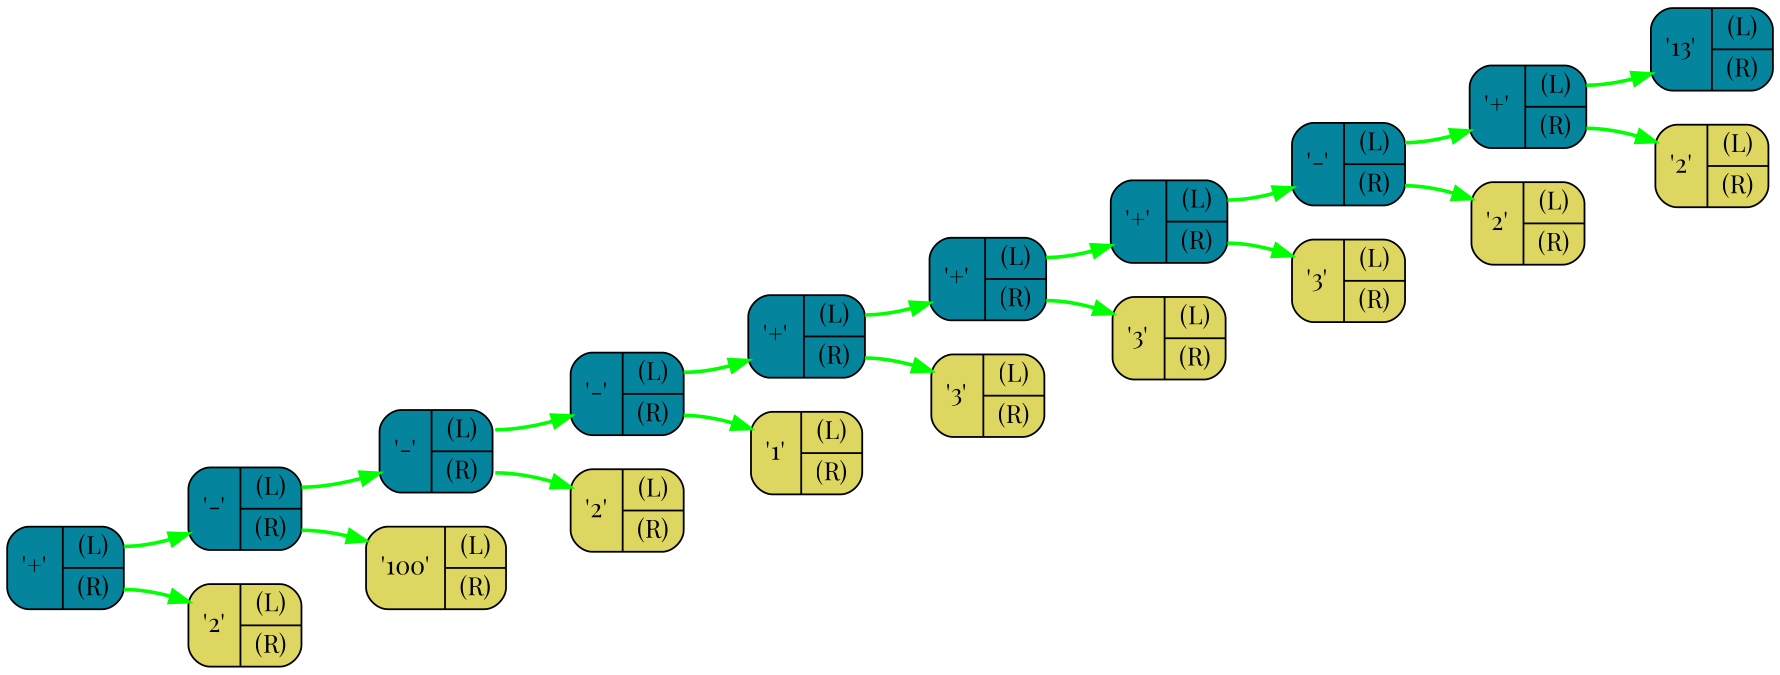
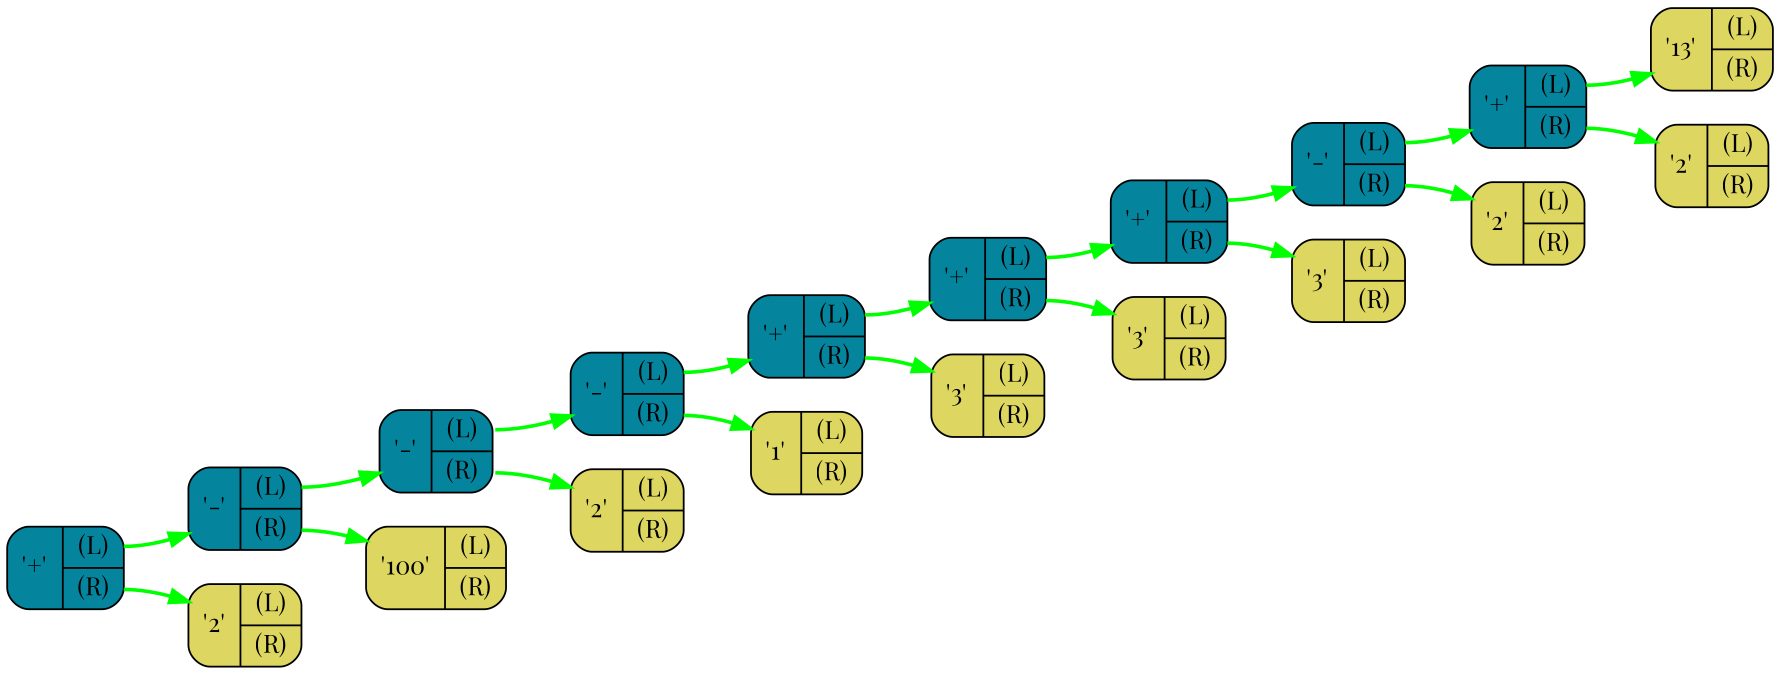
node "'13'": fillcolor #04859d -> #ddd660
